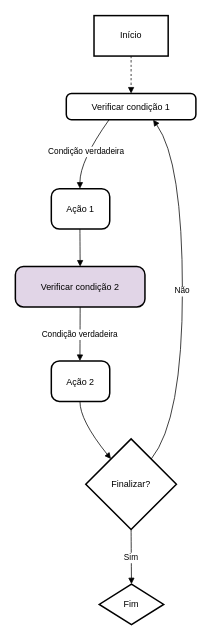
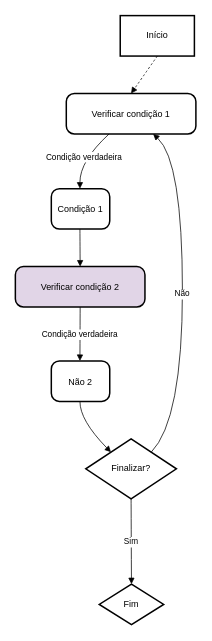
node "Início": moved (131, 36) -> (158, 36)
node "Verificar condição 1": size 130x26 -> 130x41
node "Ação 1": label "Ação 1" -> "Condição 1"
node "Ação 2": label "Ação 2" -> "Não 2"
node "Finalizar?": size 91x91 -> 91x60
